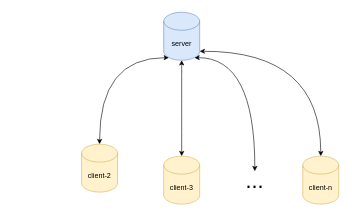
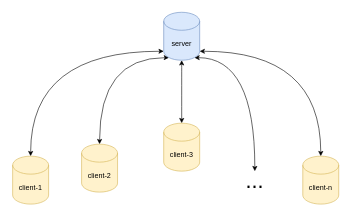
edge "server" -- "client-1": added
node "client-1": added
node "client-3": moved (182, 180) -> (182, 147)
